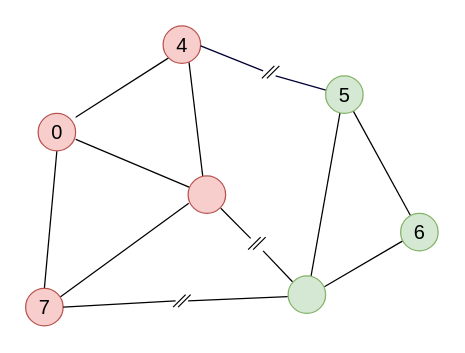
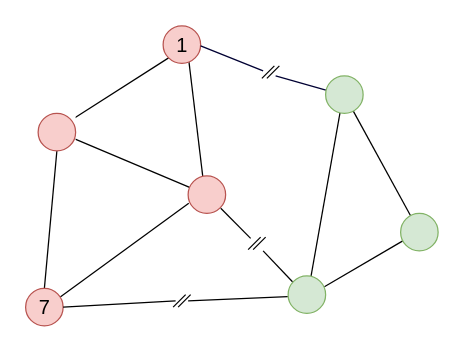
node "4": label "4" -> "1"
node "5": removed
node "0": removed
node "6": removed
